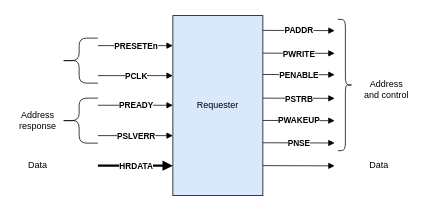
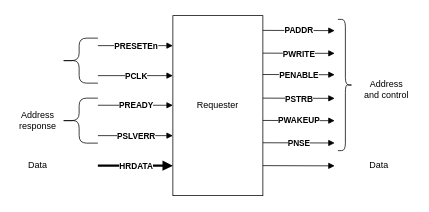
node "Requester": fillcolor #dae8fc -> #ffffff
